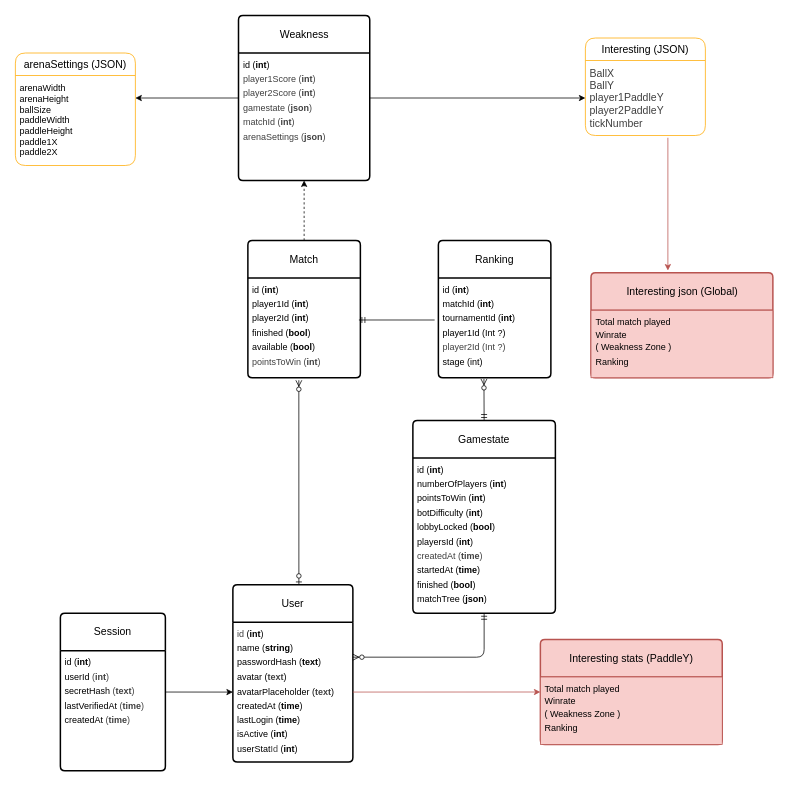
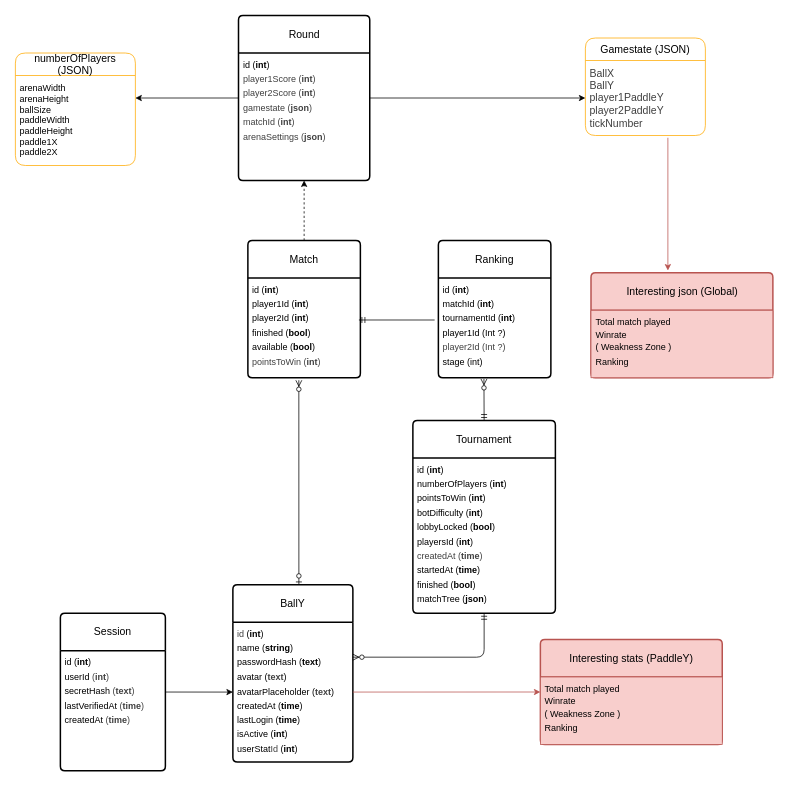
node "Weakness": label "Weakness" -> "Round"
node "Interesting (JSON)": label "Interesting (JSON)" -> "Gamestate (JSON)"
node "arenaSettings (JSON)": label "arenaSettings (JSON)" -> "numberOfPlayers (JSON)"
node "Gamestate": label "Gamestate" -> "Tournament"
node "User": label "User" -> "BallY"
